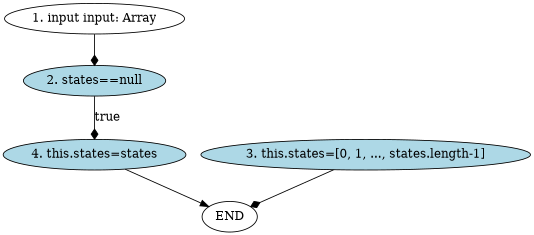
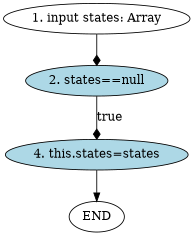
node "1. input input: Array": label "1. input input: Array" -> "1. input states: Array"
node "3. this.states=[0, 1, ..., states.length-1]": removed
